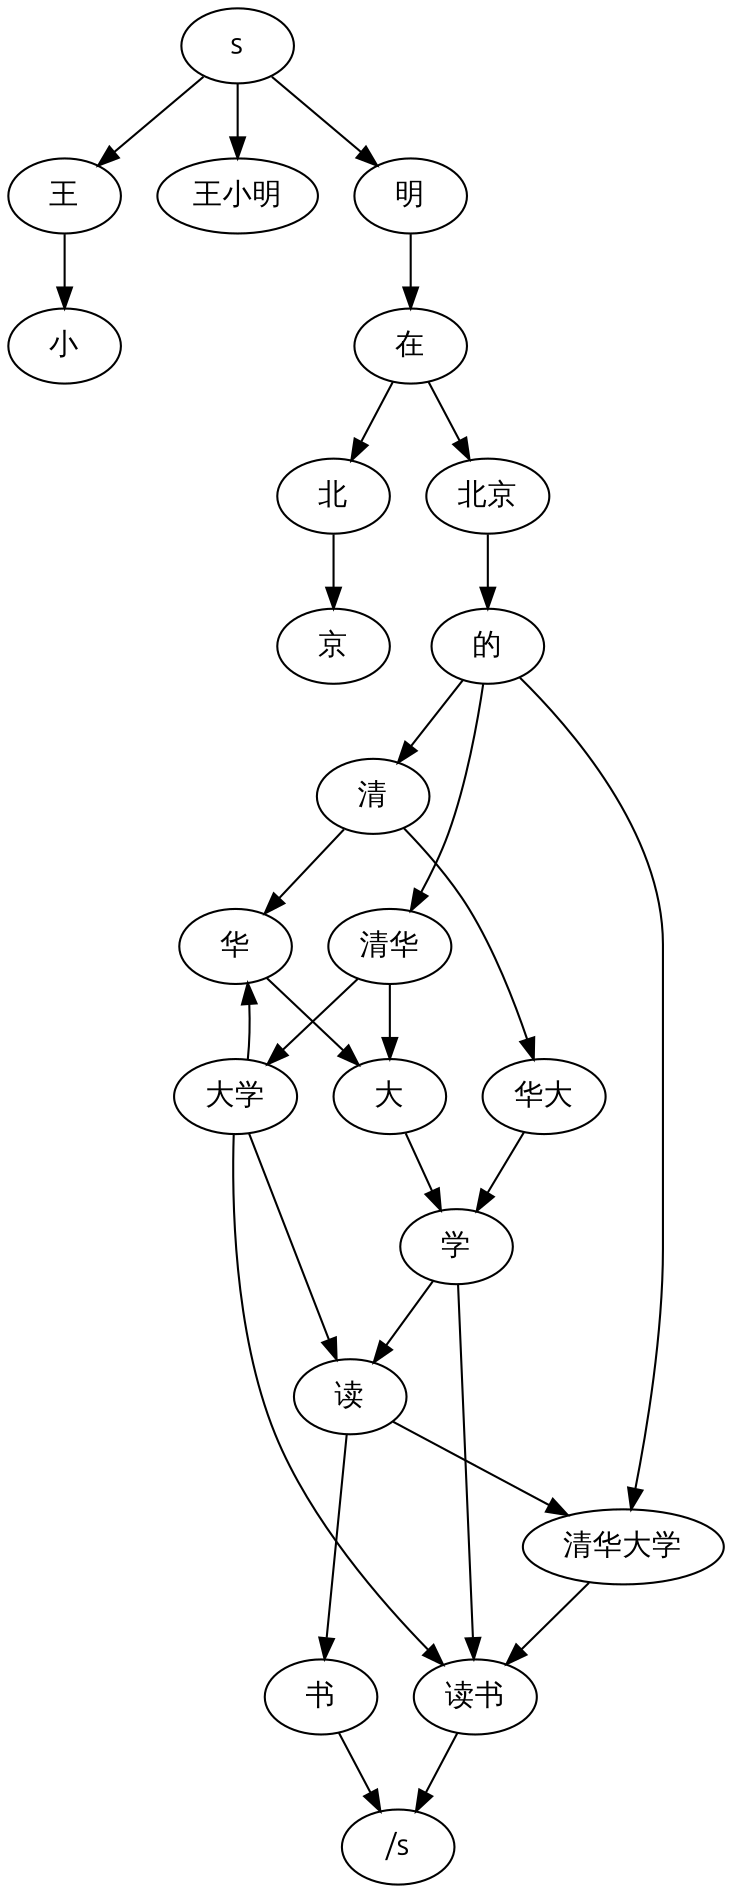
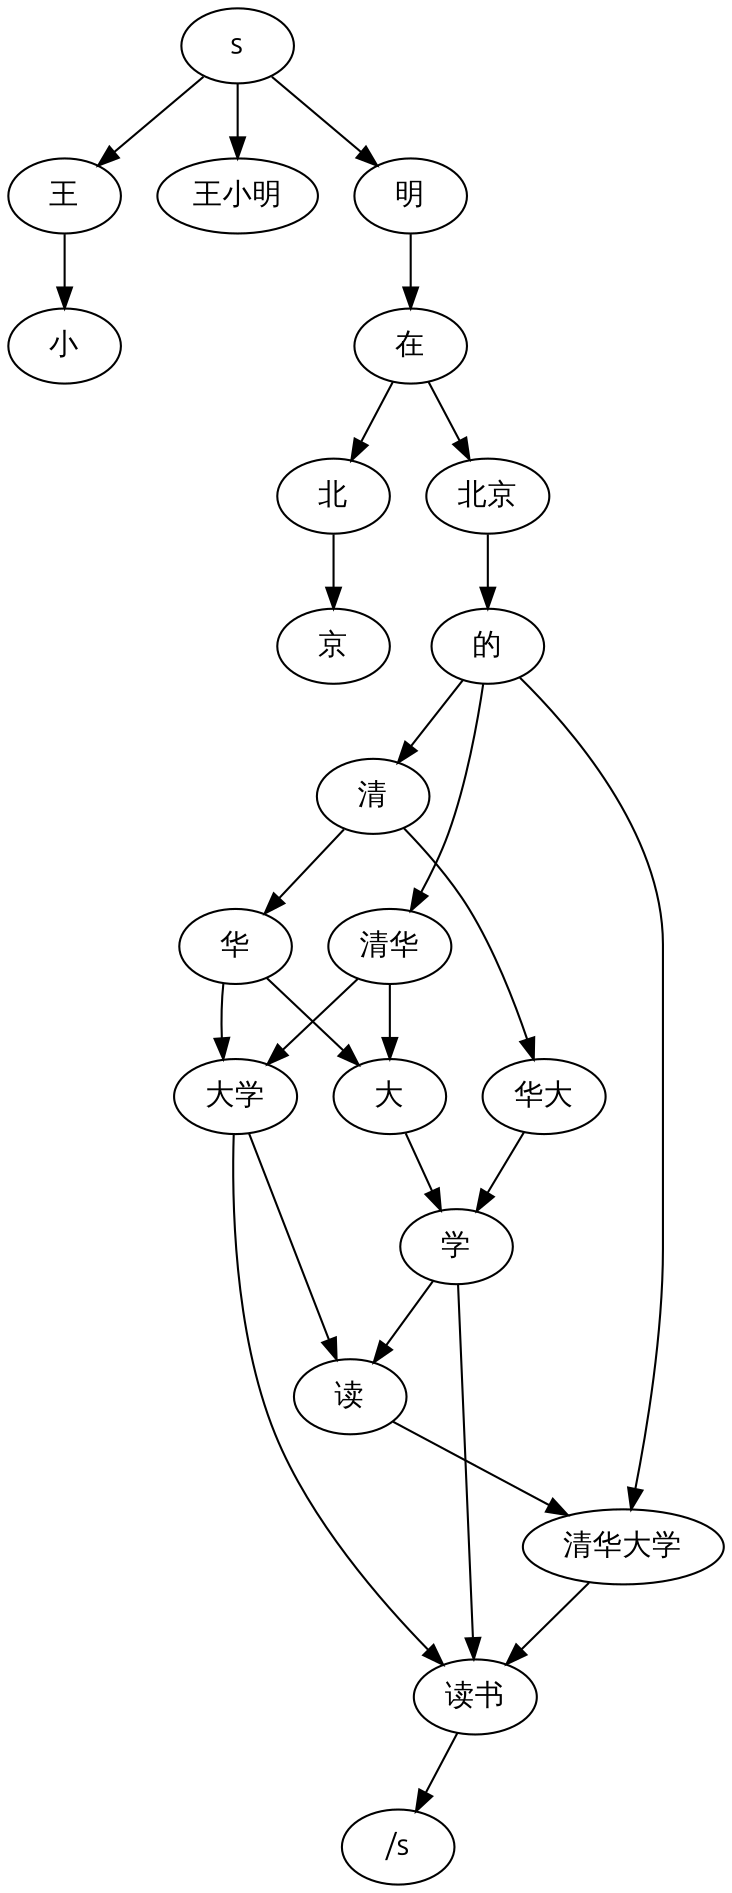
edge "大学" -> "华": reversed
node "书": removed
